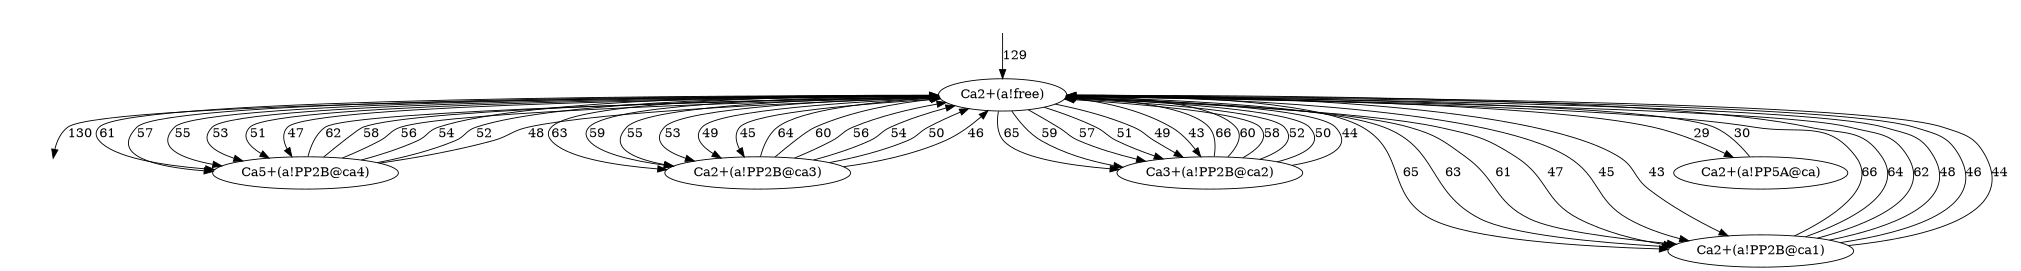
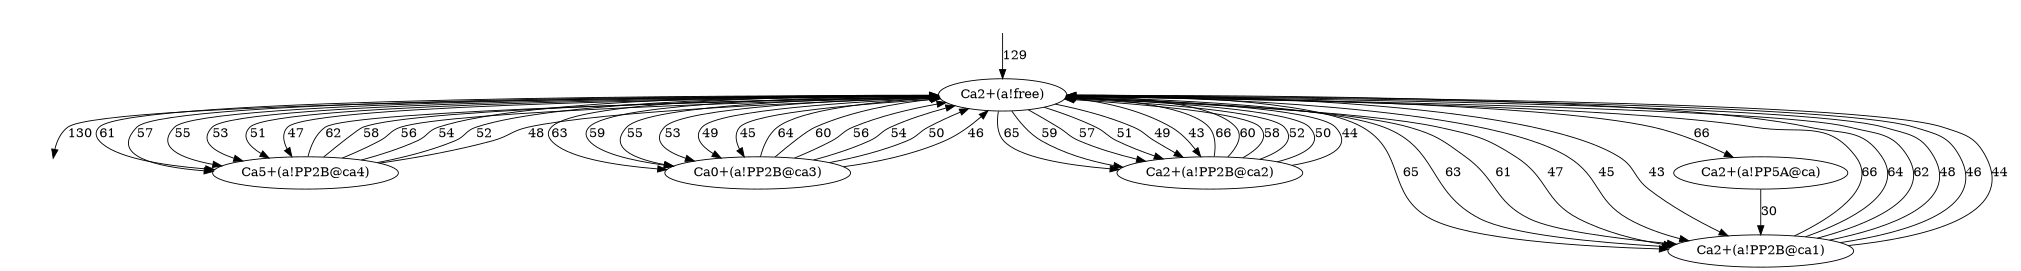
edge "Ca2+(a!PP5A@ca)" -> "Ca2+(a!free)": now "Ca2+(a!PP5A@ca)" -> "Ca2+(a!PP2B@ca1)"
edge "Ca2+(a!free)" -> "Ca2+(a!PP5A@ca)": label "29" -> "66"
node "Ca2+(a!PP2B@ca3)": label "Ca2+(a!PP2B@ca3)" -> "Ca0+(a!PP2B@ca3)"
node "Ca3+(a!PP2B@ca2)": label "Ca3+(a!PP2B@ca2)" -> "Ca2+(a!PP2B@ca2)"
